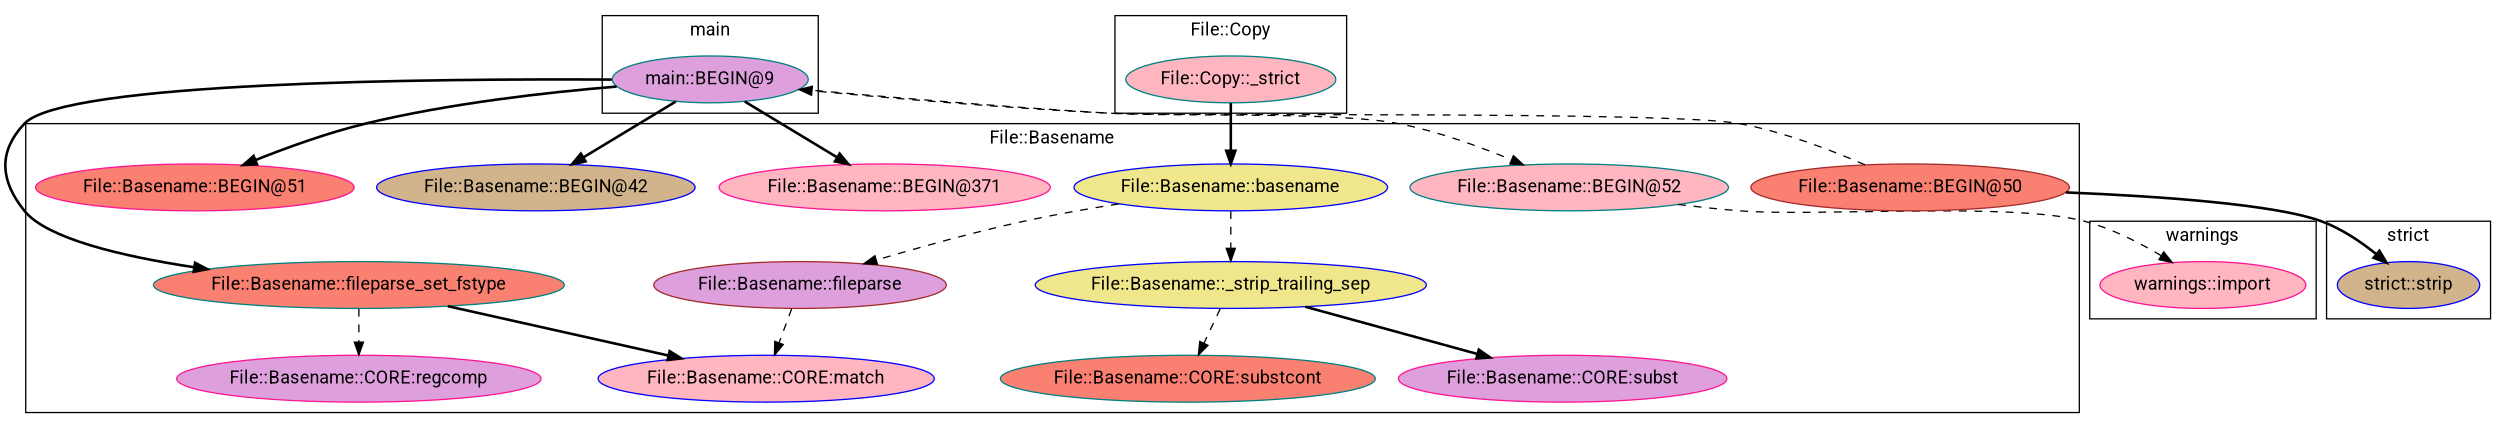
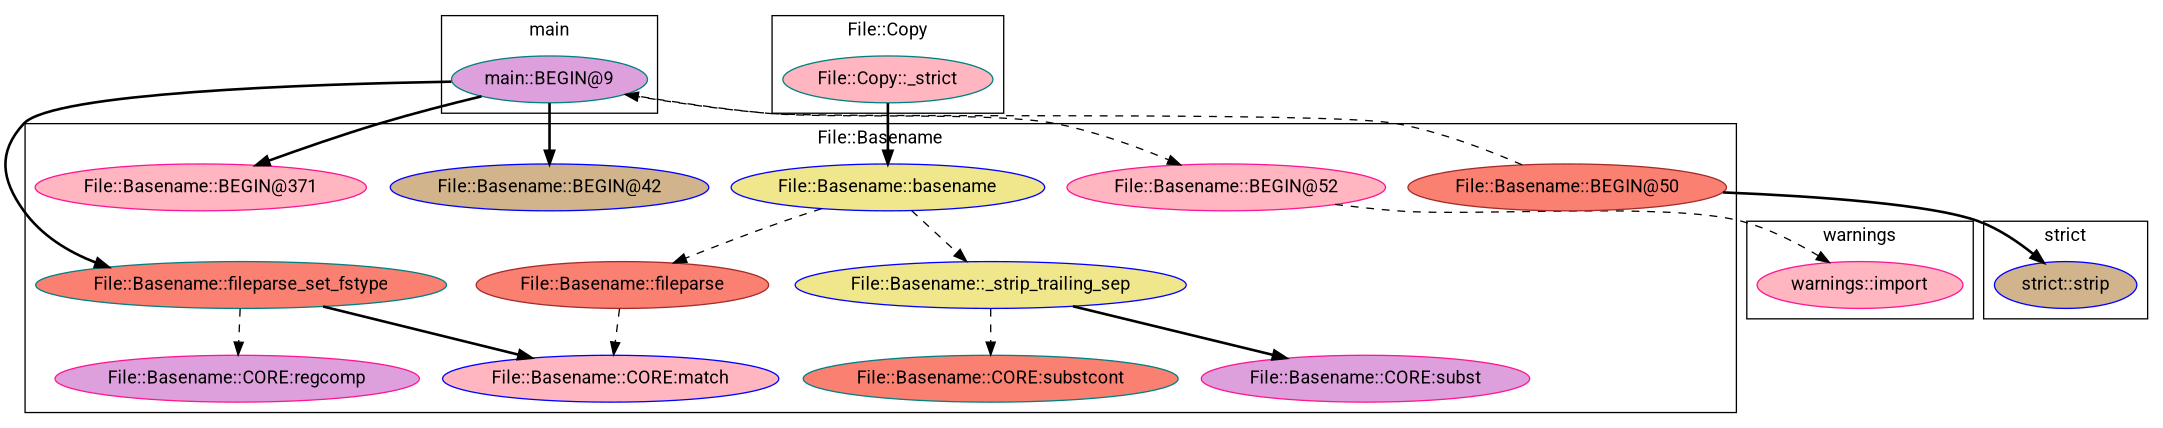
node "File::Basename::BEGIN@51": removed
node "File::Basename::BEGIN@52": color teal -> deeppink
node "File::Basename::fileparse": fillcolor plum -> salmon
